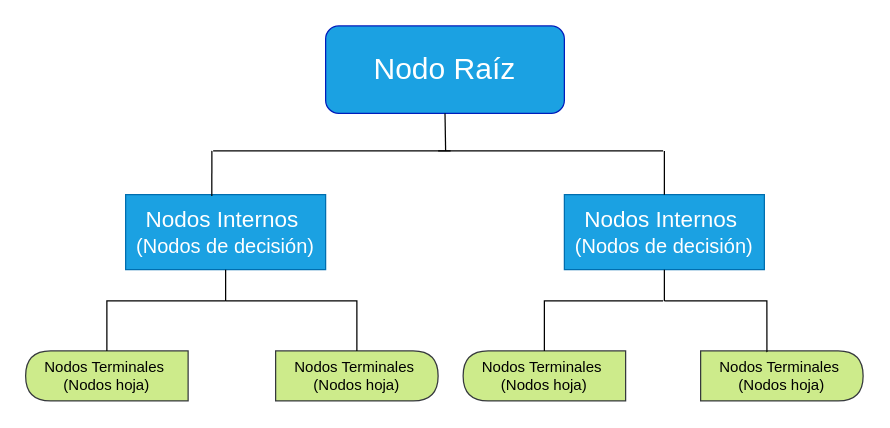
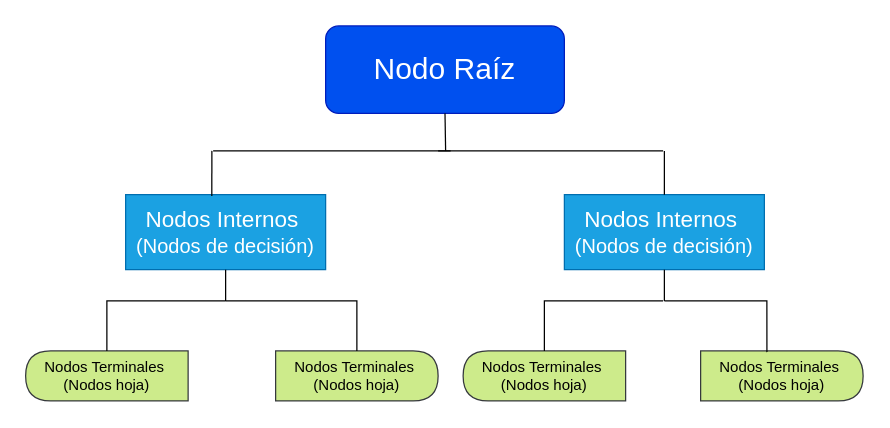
node "Nodo Raíz": fillcolor #1ba1e2 -> #0050ef
